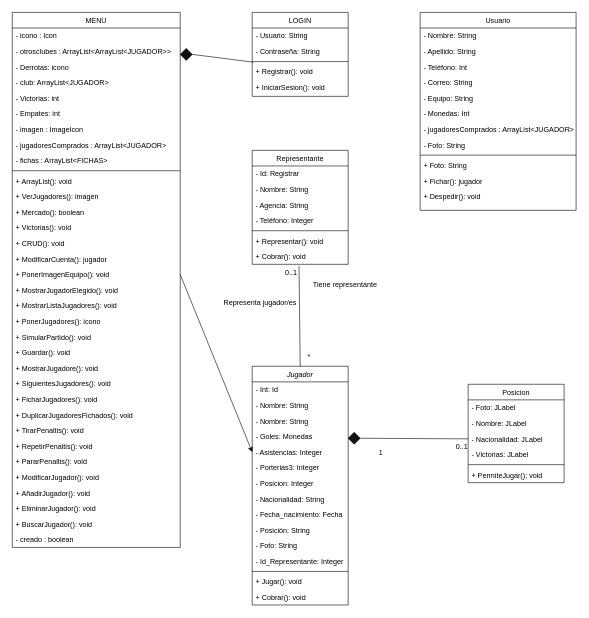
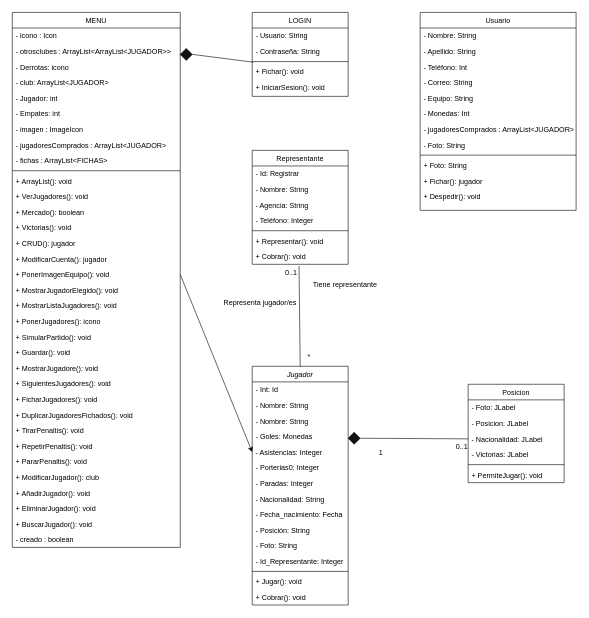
node "+ Registrar(): void": label "+ Registrar(): void" -> "+ Fichar(): void"
node "- Victorias: int": label "- Victorias: int" -> "- Jugador: int"
node "+ VerJugadores(): imagen": label "+ VerJugadores(): imagen" -> "+ VerJugadores(): void"
node "+ CRUD(): void": label "+ CRUD(): void" -> "+ CRUD(): jugador"
node "- Nombre: JLabel": label "- Nombre: JLabel" -> "- Posicion: JLabel"
node "- Porterias3: Integer": label "- Porterias3: Integer" -> "- Porterias0: Integer"
node "+ ModificarJugador(): void": label "+ ModificarJugador(): void" -> "+ ModificarJugador(): club"
node "- Posicion: Integer": label "- Posicion: Integer" -> "- Paradas: Integer"
